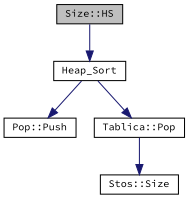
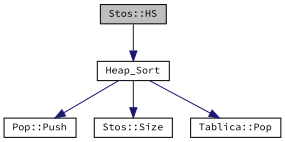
node "Size::HS": label "Size::HS" -> "Stos::HS"
edge "Tablica::Pop" -> "Stos::Size": now "Heap_Sort" -> "Stos::Size"
